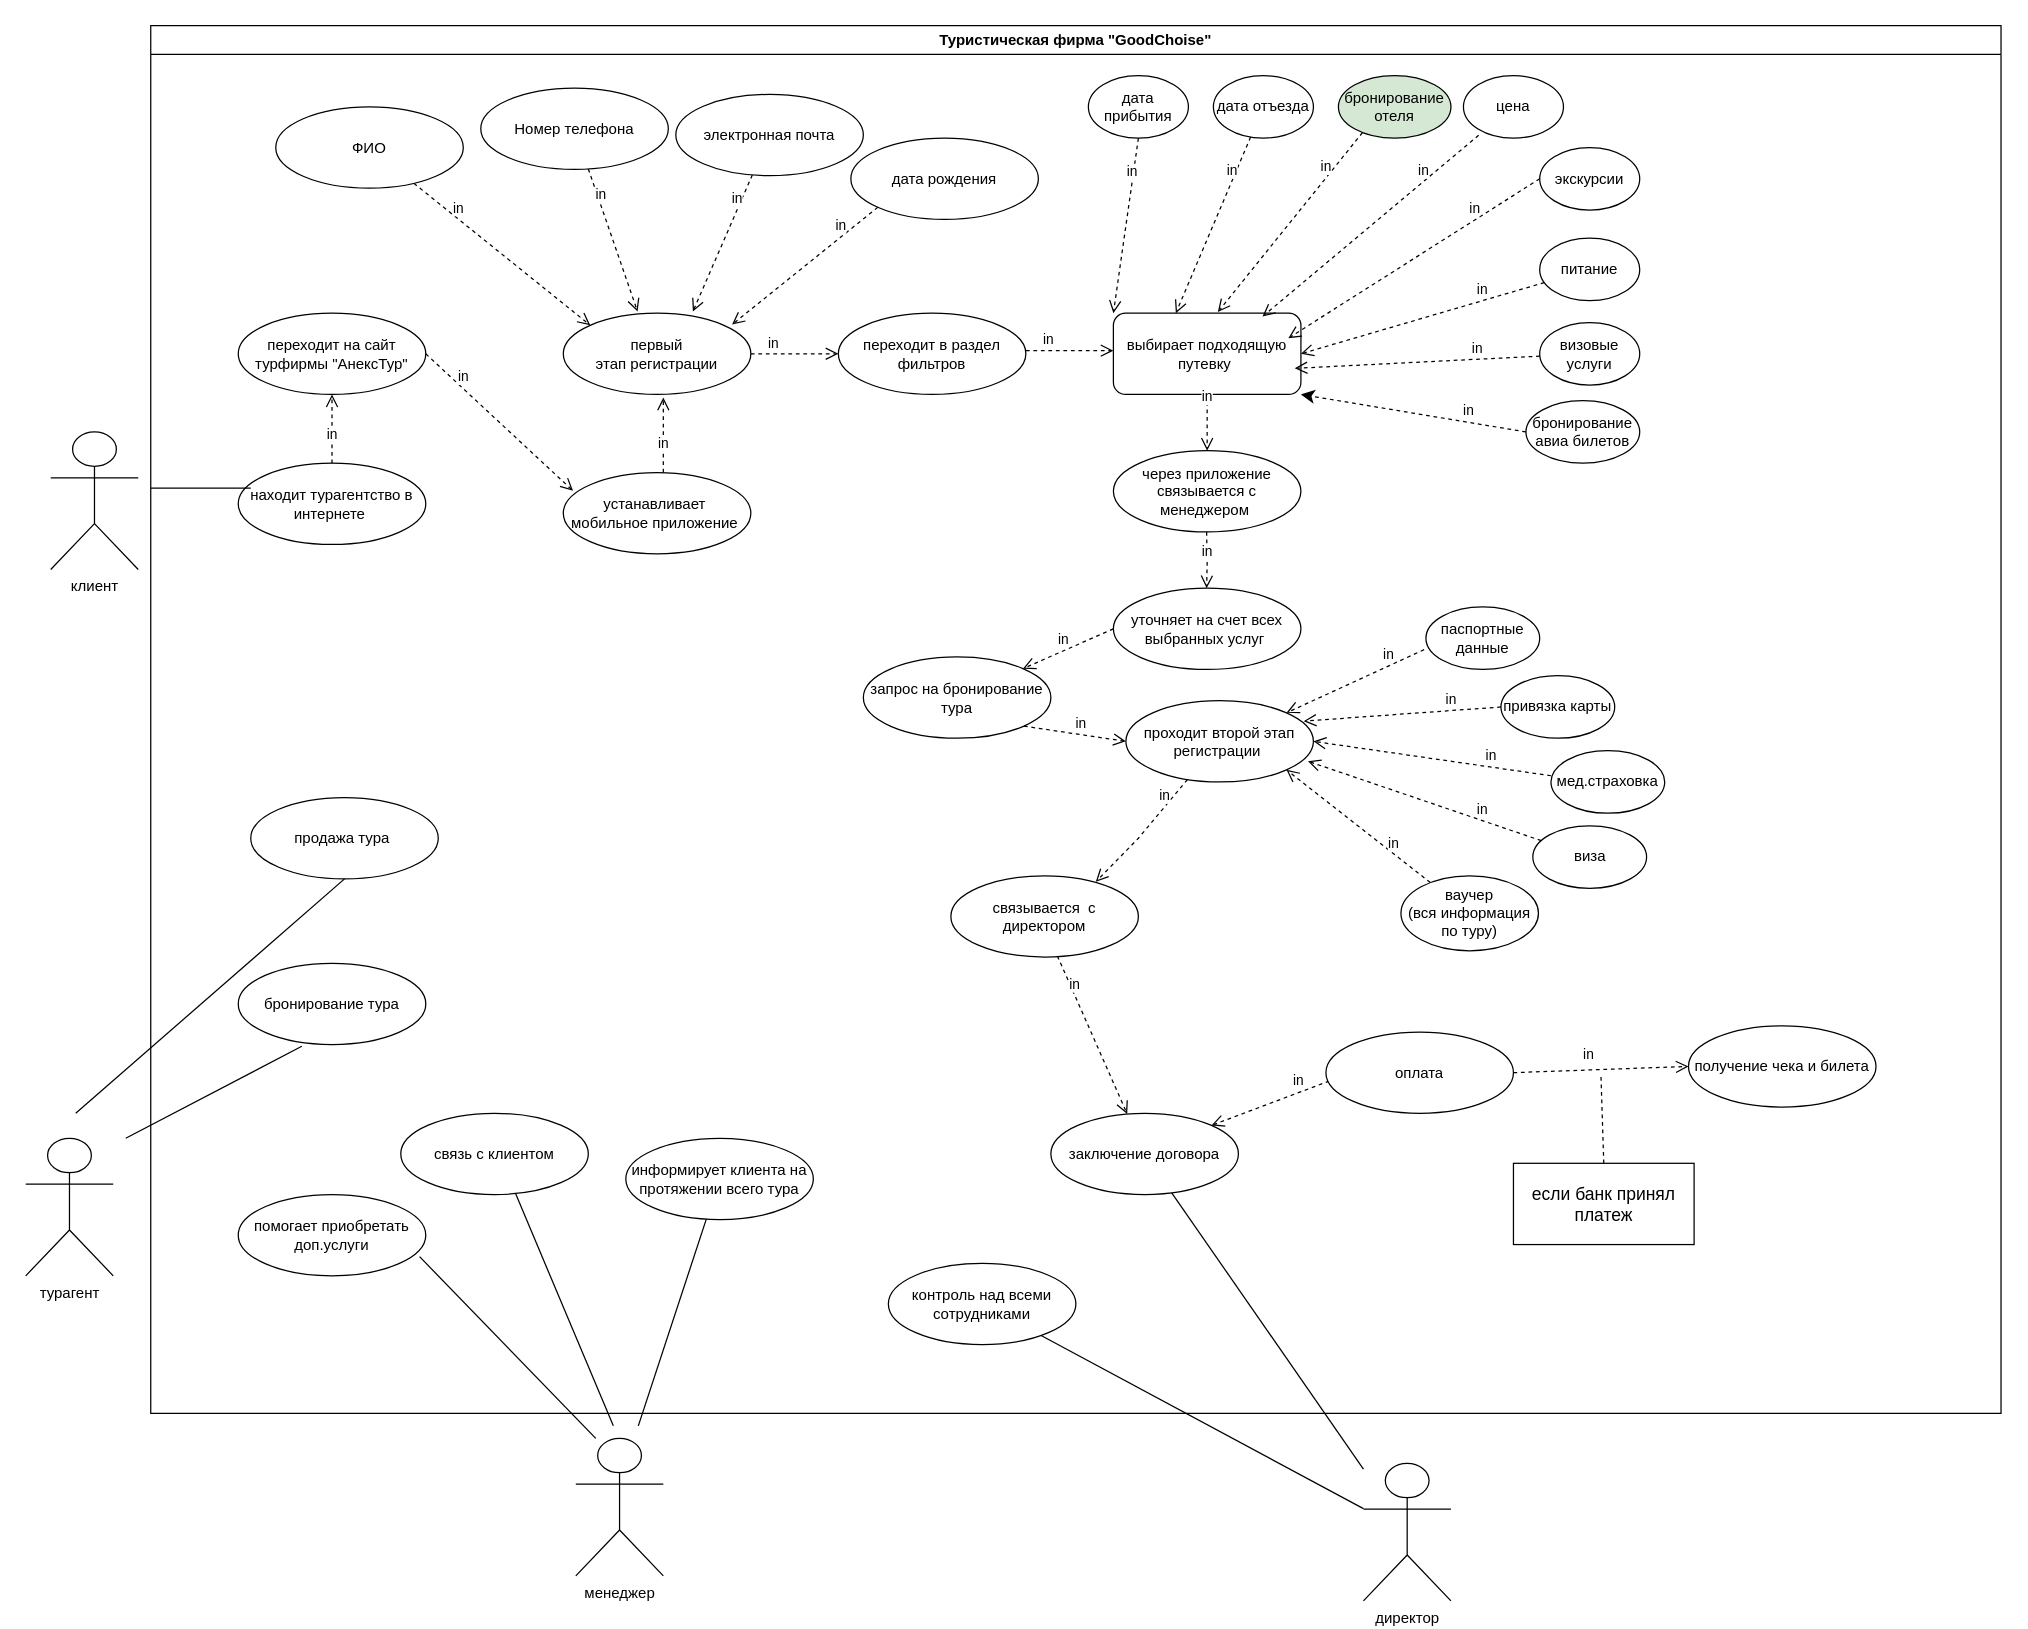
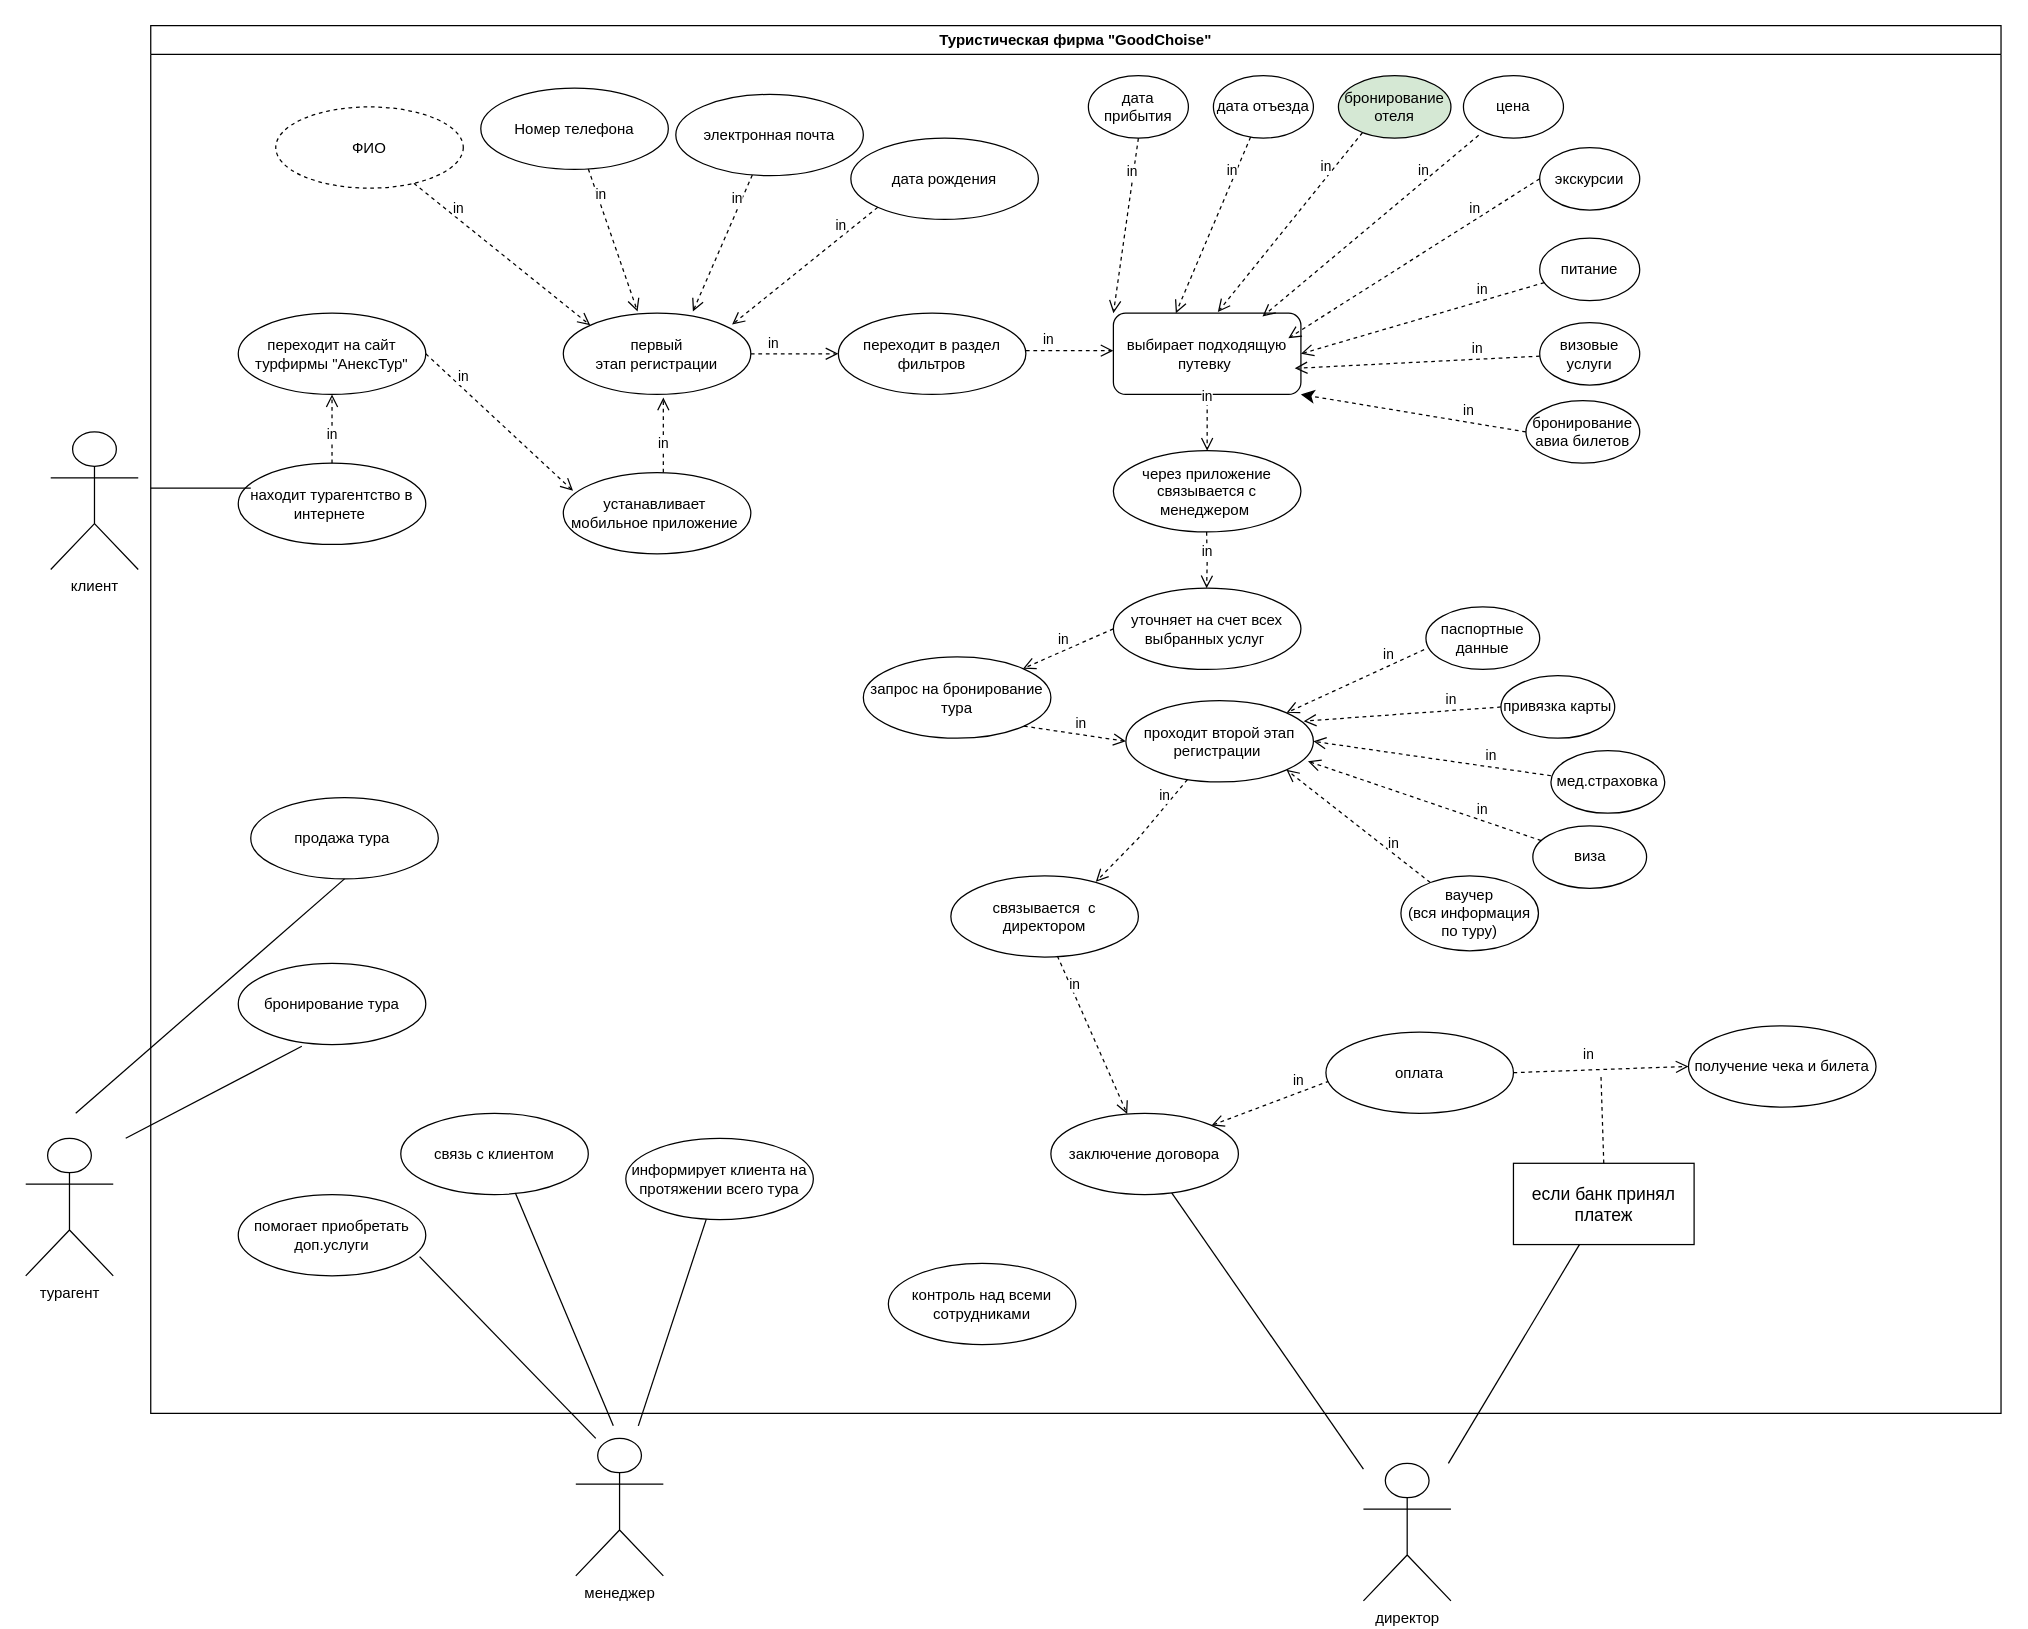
node "ФИО": style solid -> dashed
edge "контроль над всеми сотрудниками" -- "директор": now "если банк принял платеж" -- "директор"
